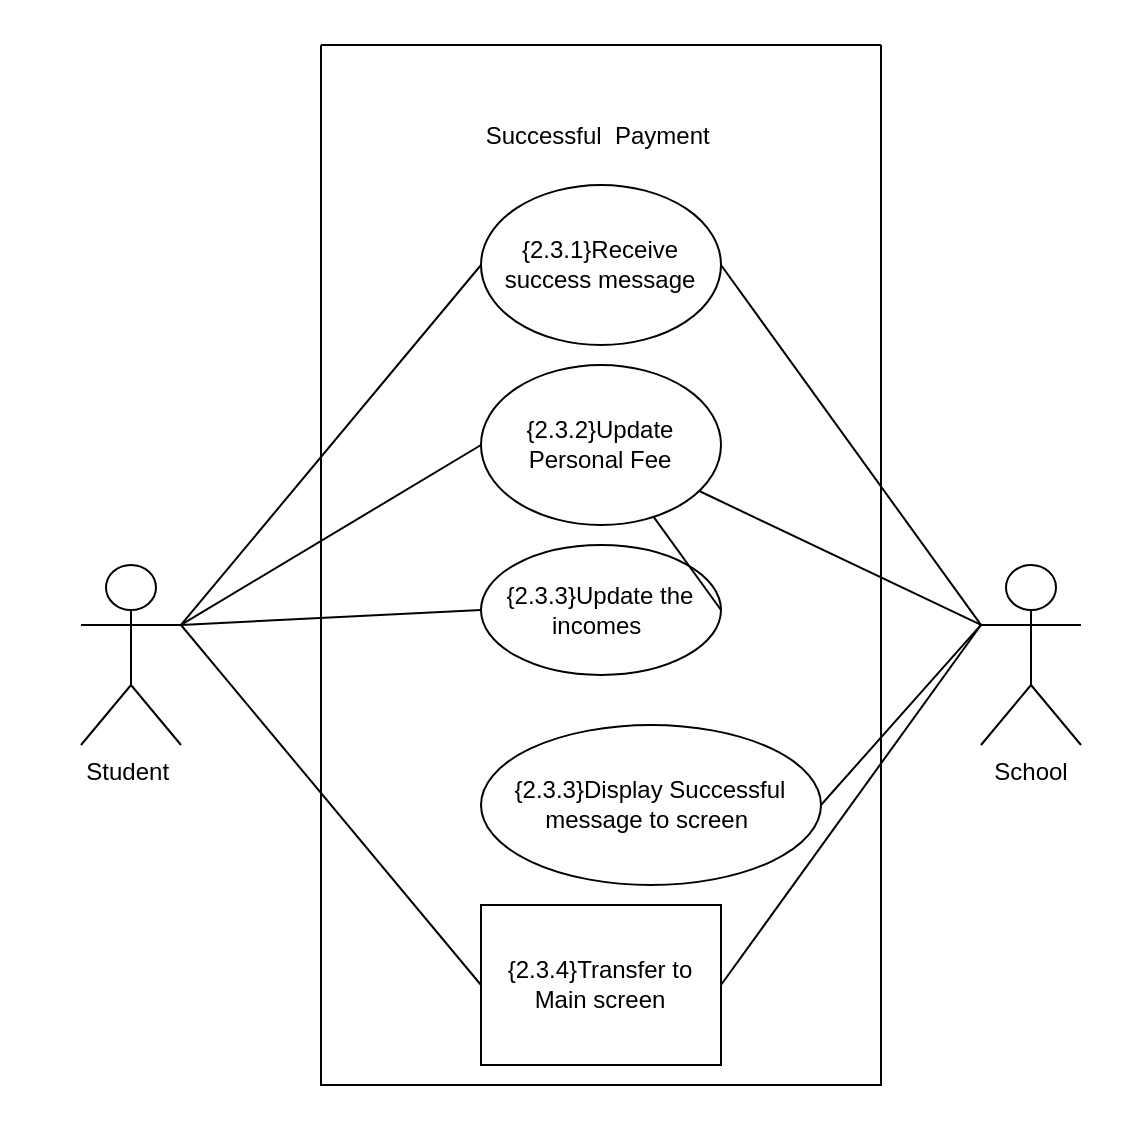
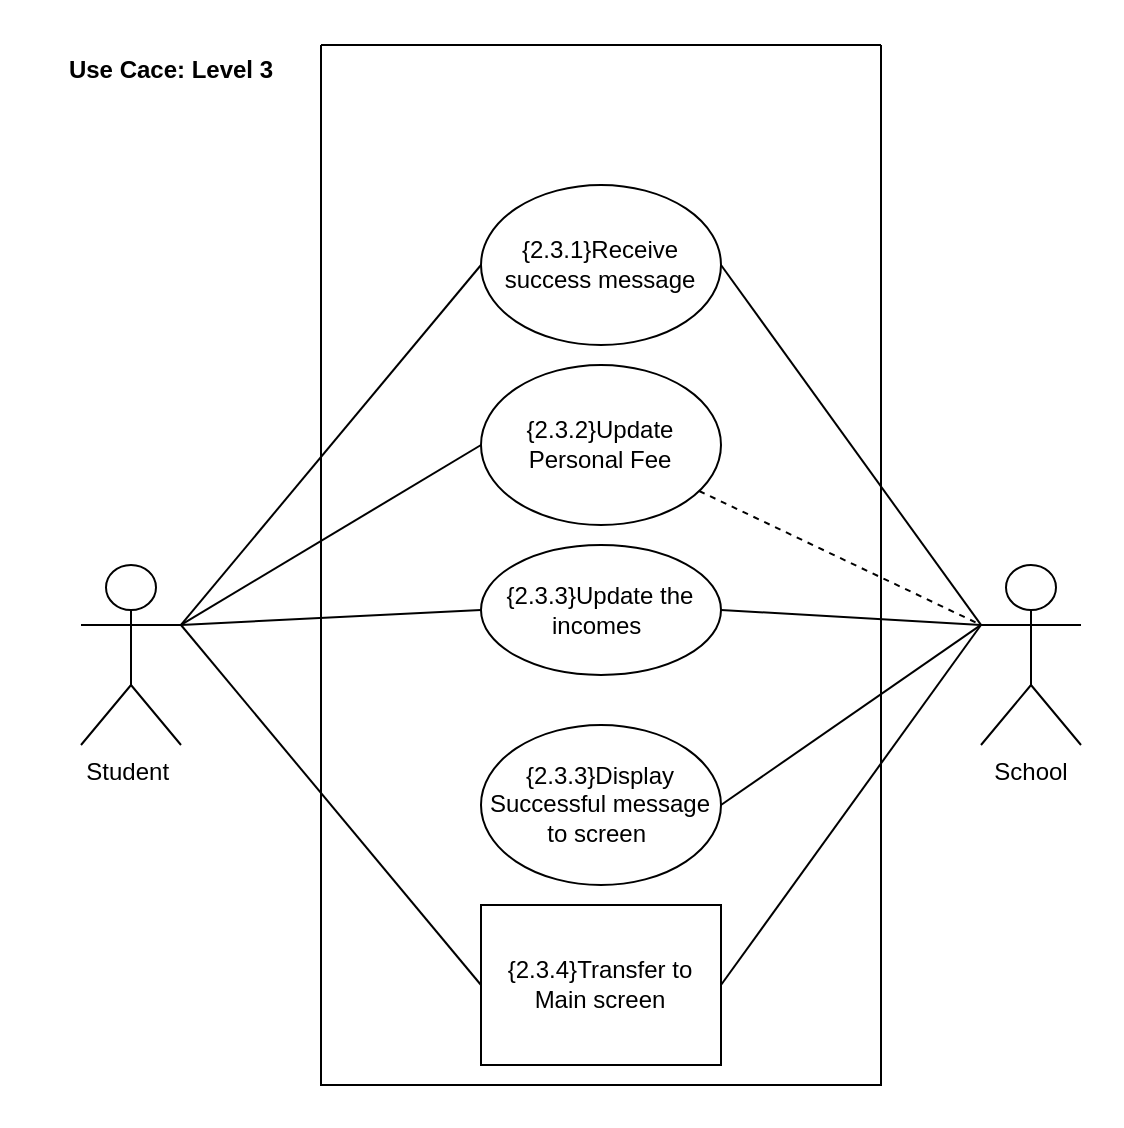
node "Use Cace: Level 3": added
node "Successful Payment": removed
edge "{2.3.2}Update Personal Fee" -- "School": style solid -> dashed
edge "{2.3.2}Update Personal Fee" -- "{2.3.3}Update the incomes": now "School" -- "{2.3.3}Update the incomes"
node "{2.3.3}Display Successful message to screen": size 340x160 -> 240x160
